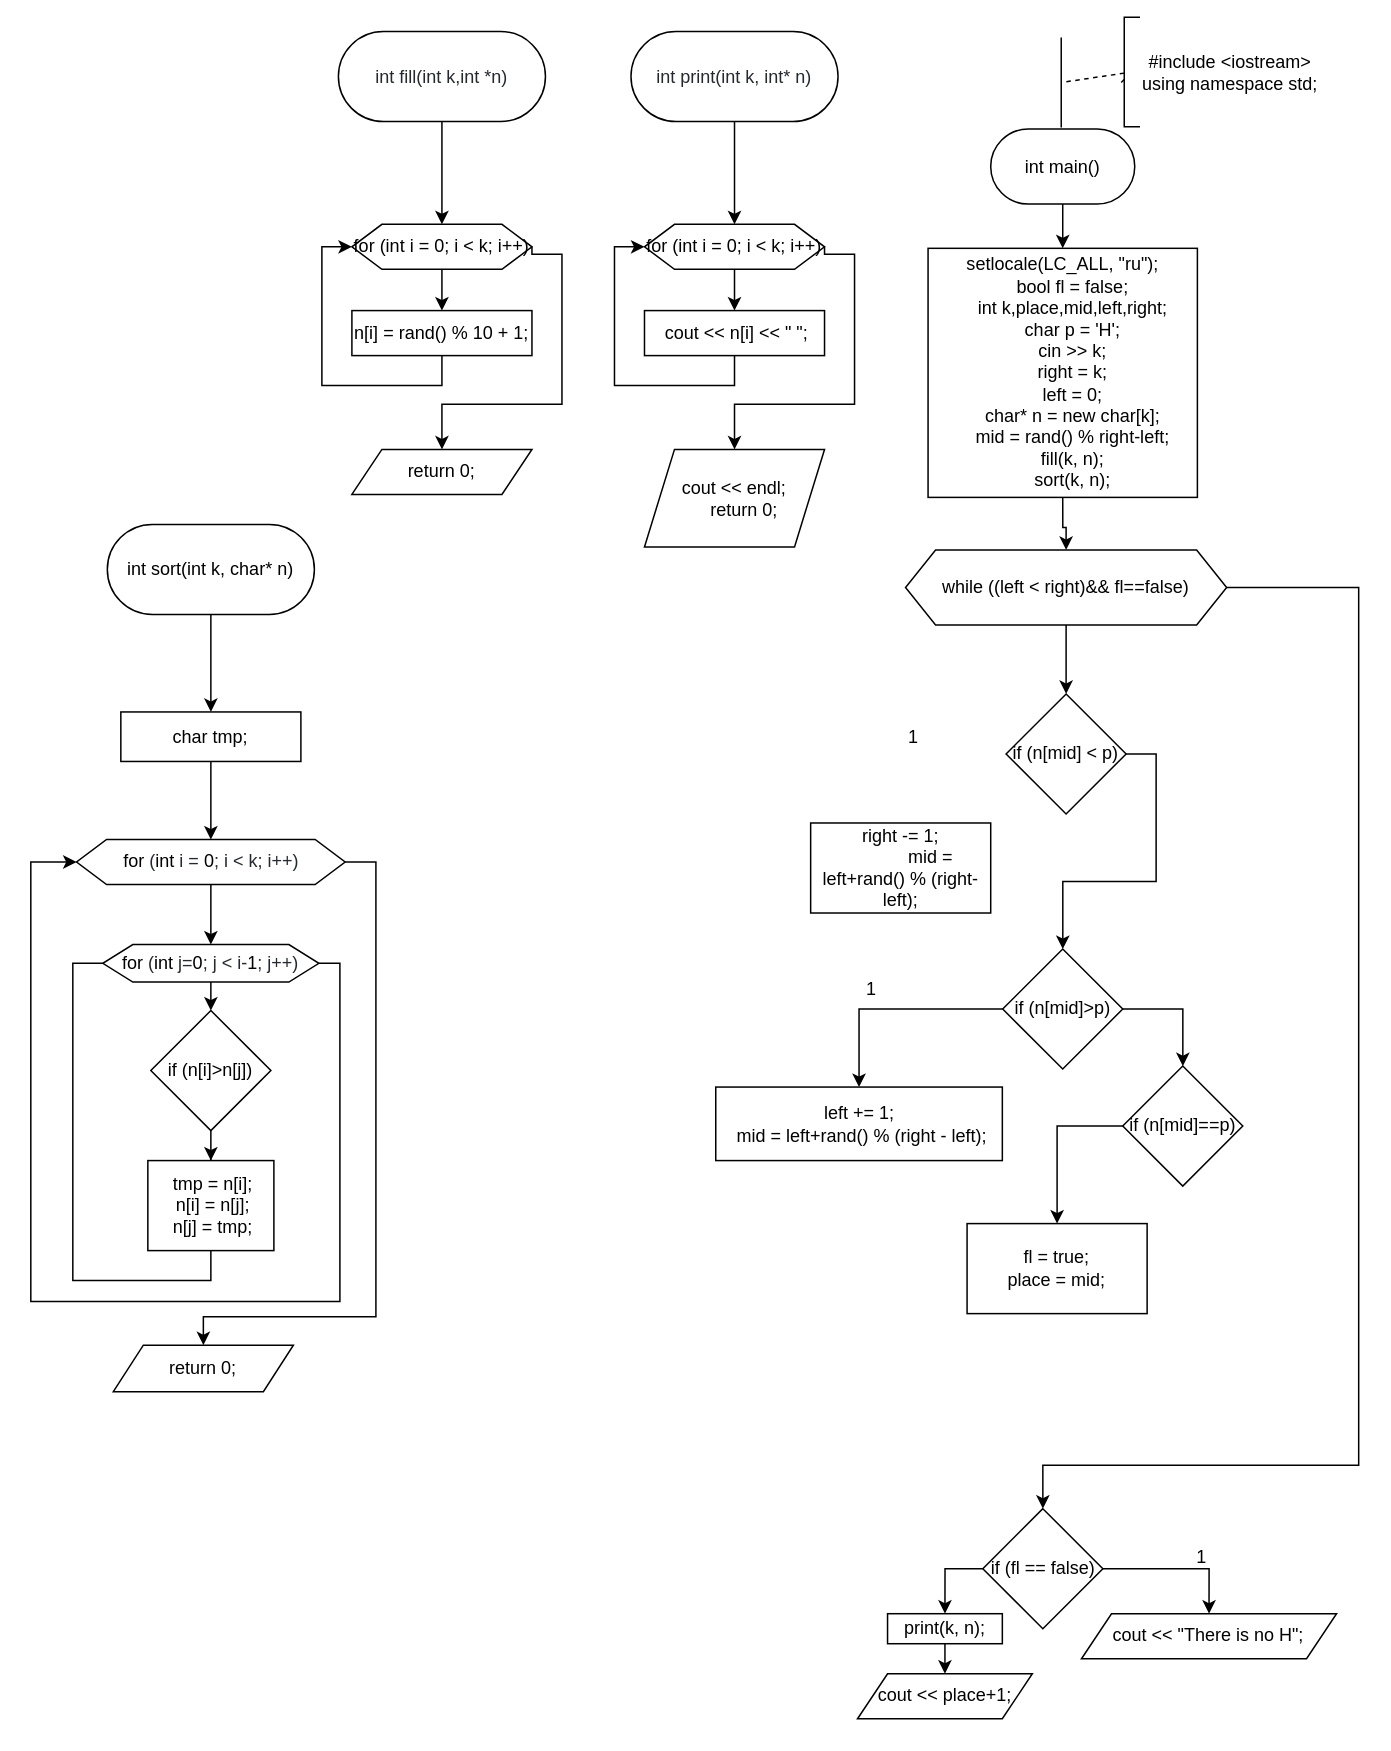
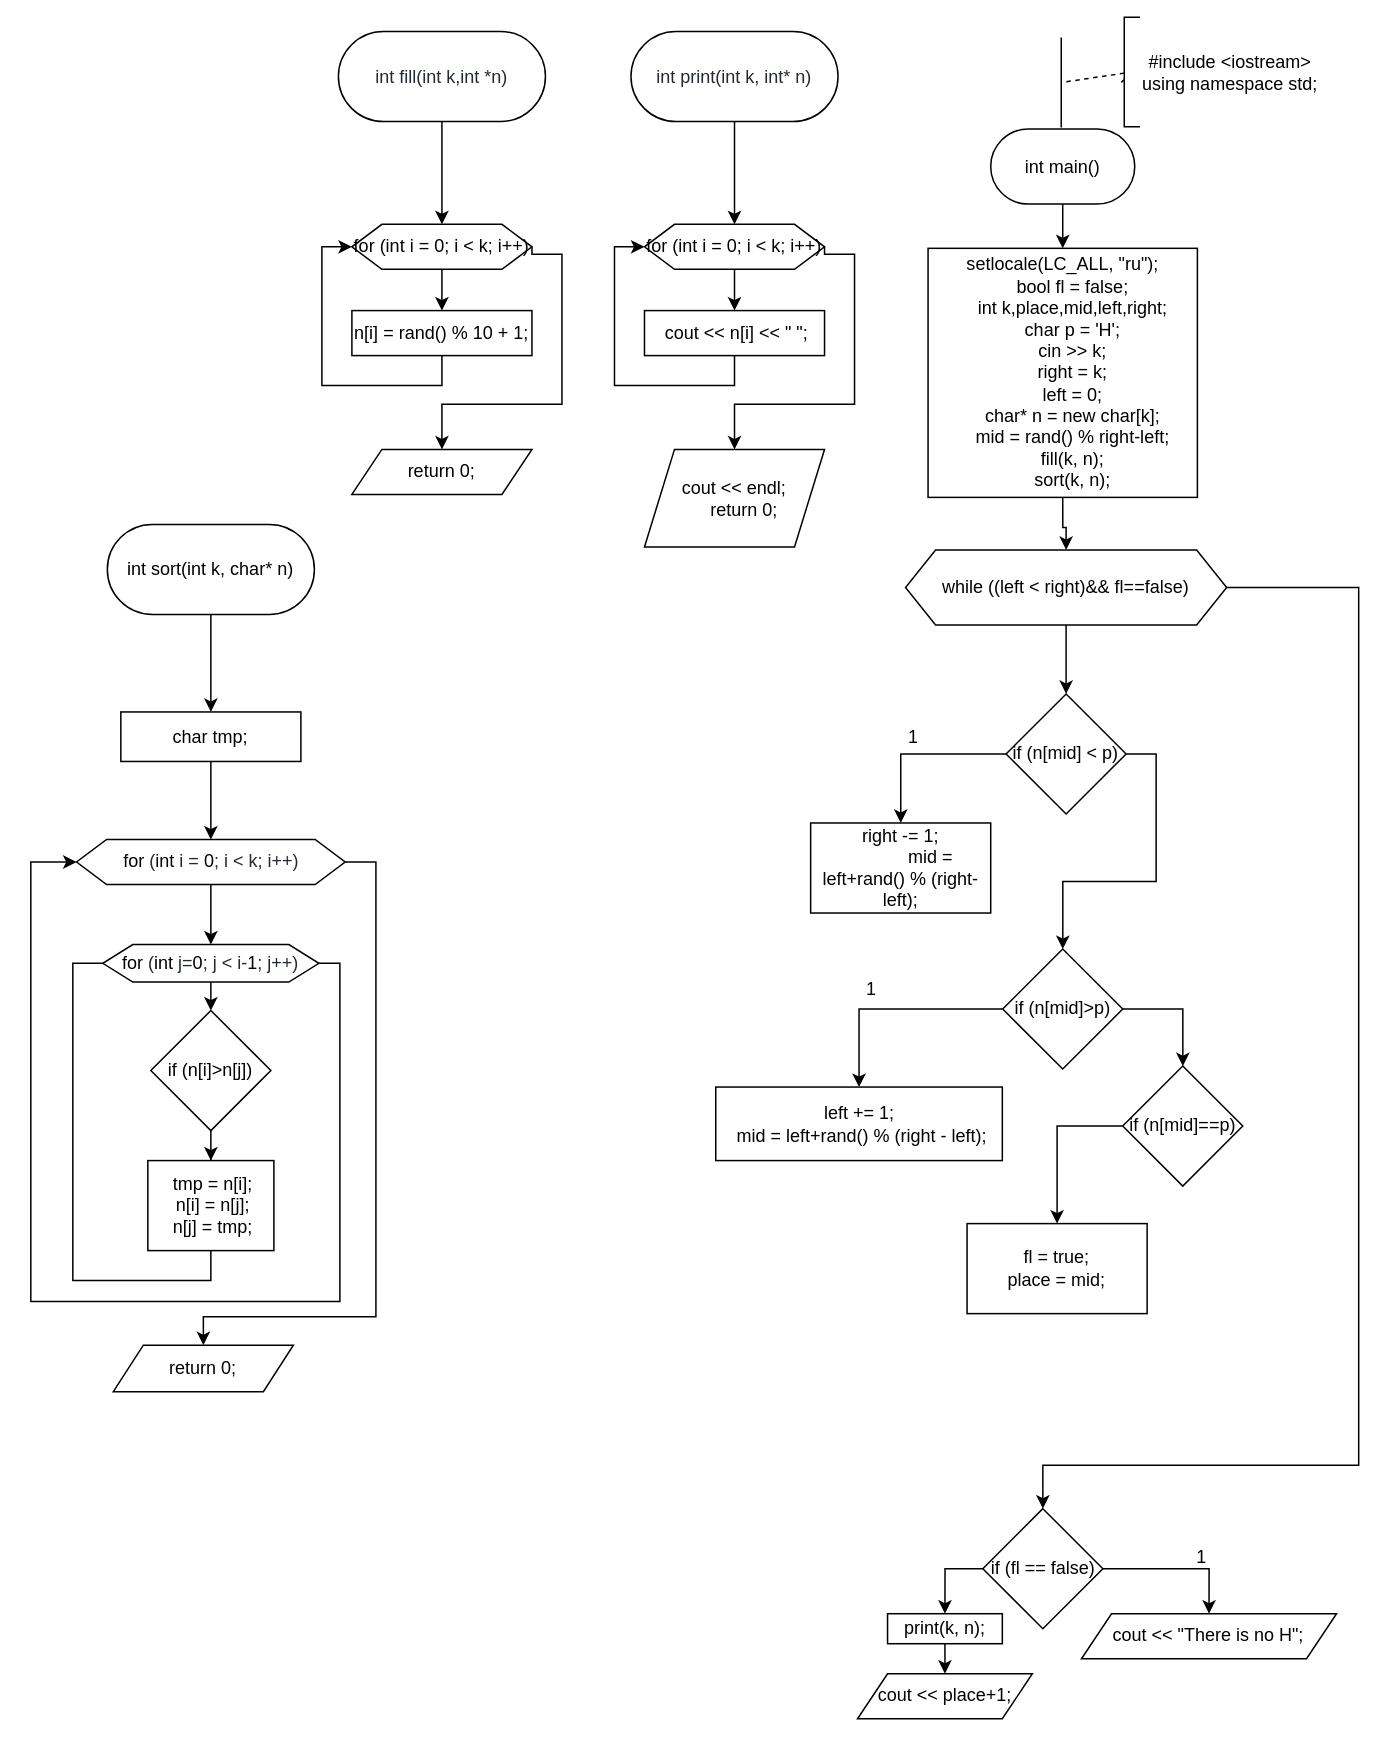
edge "if (n[mid] < p)" -> "right -= 1; mid = left+rand() % (right-left);": added
